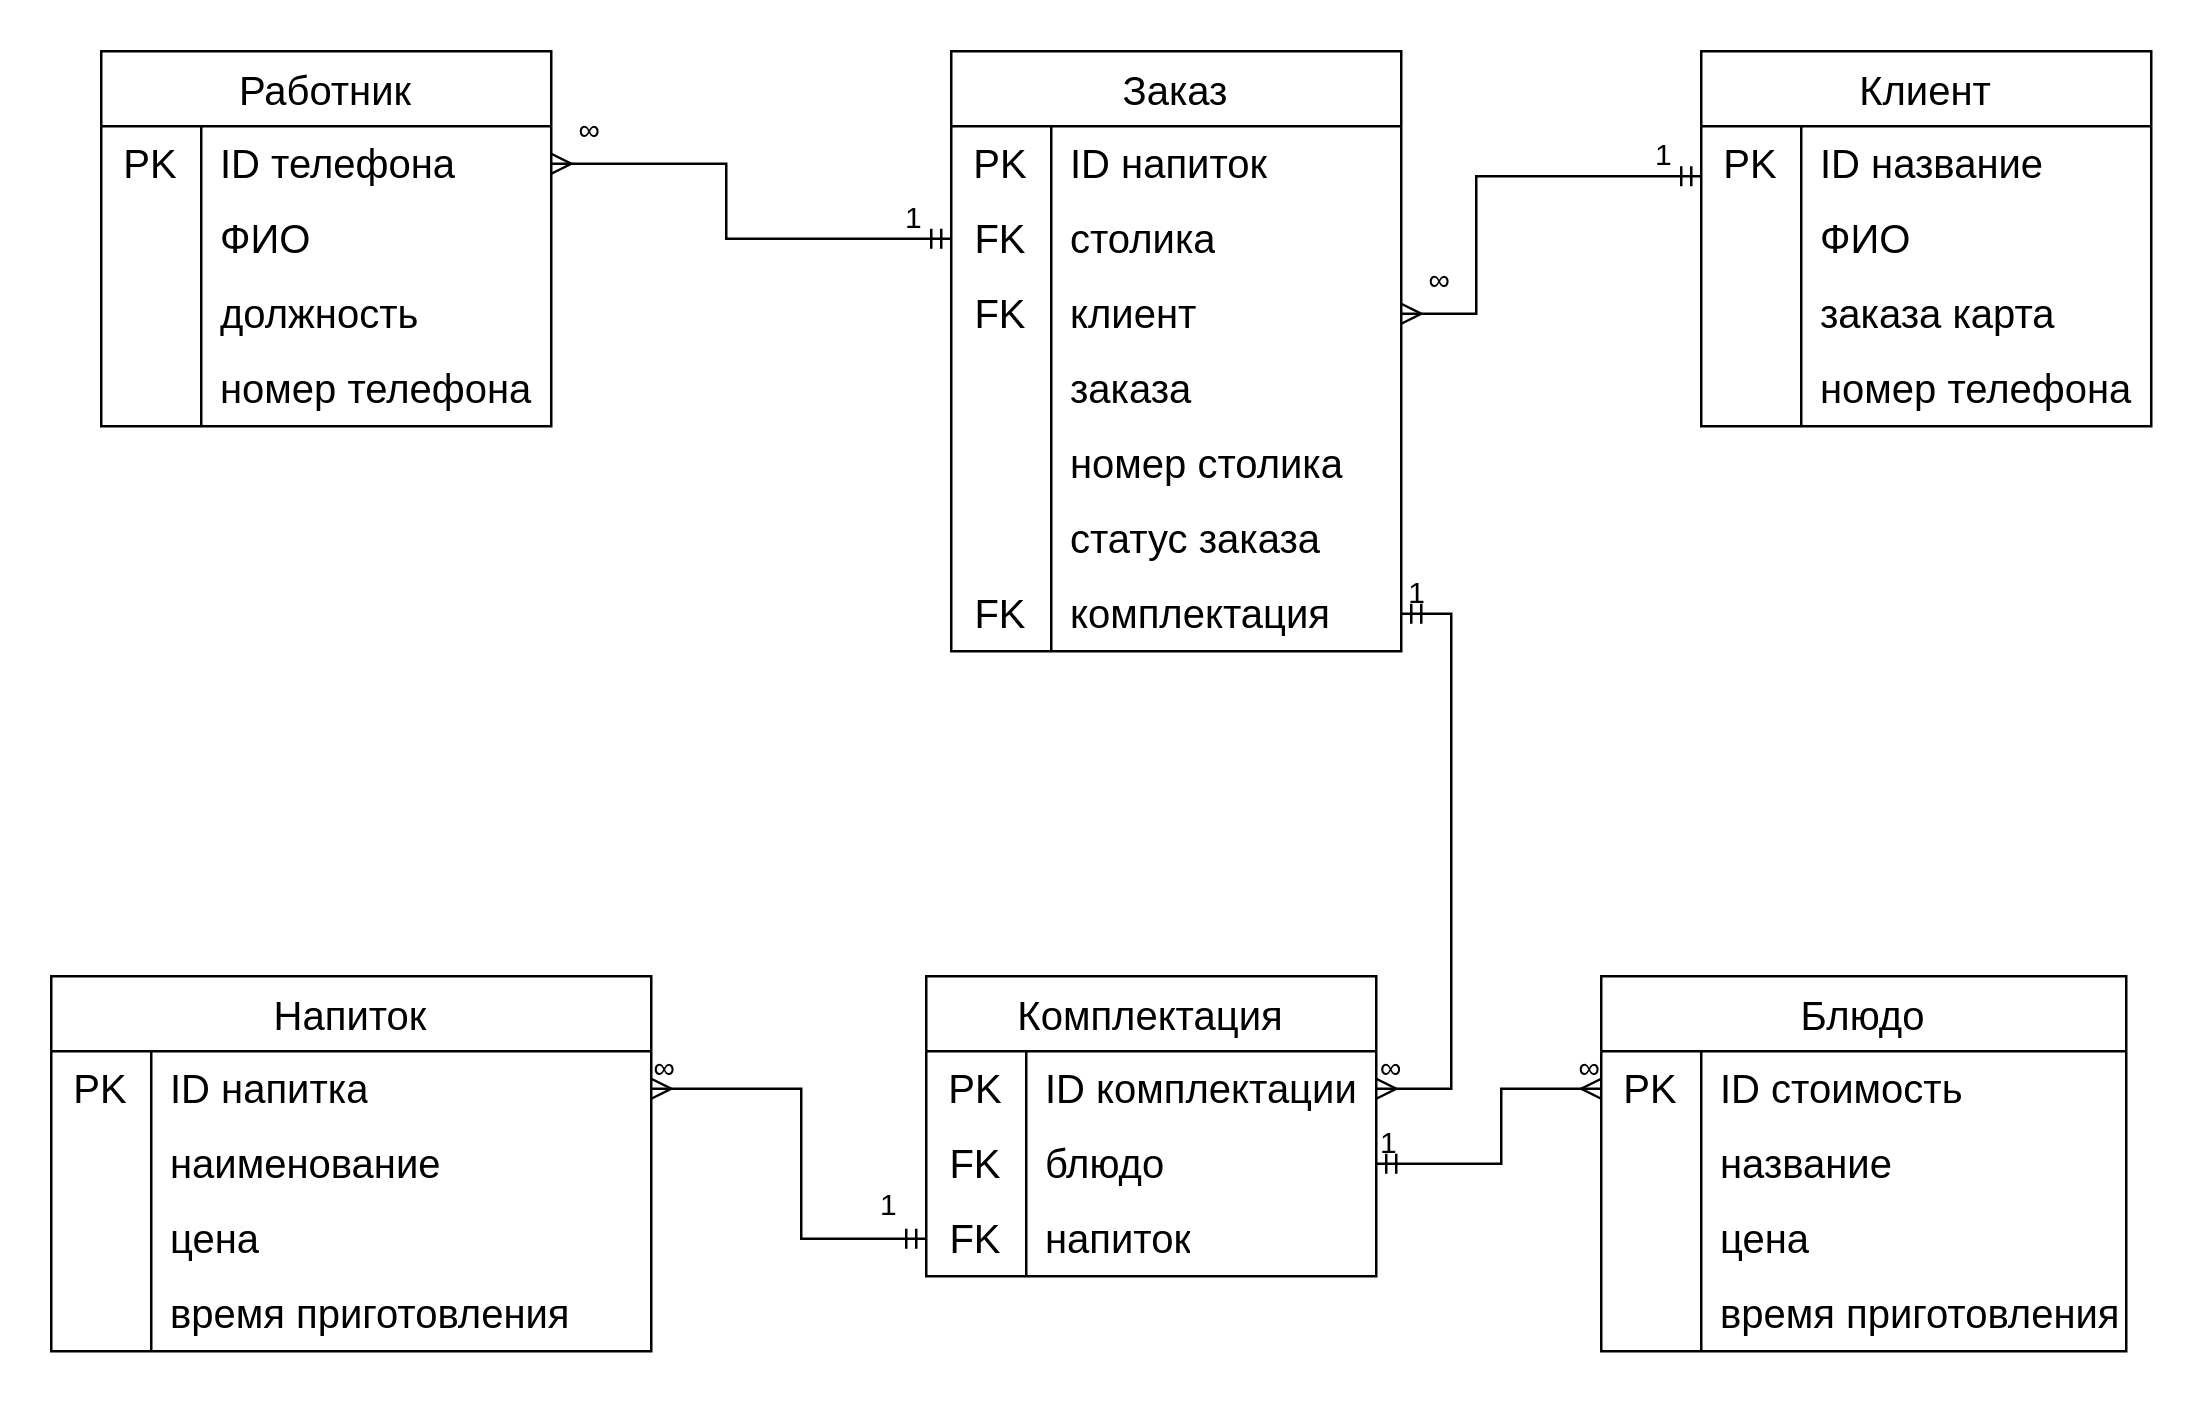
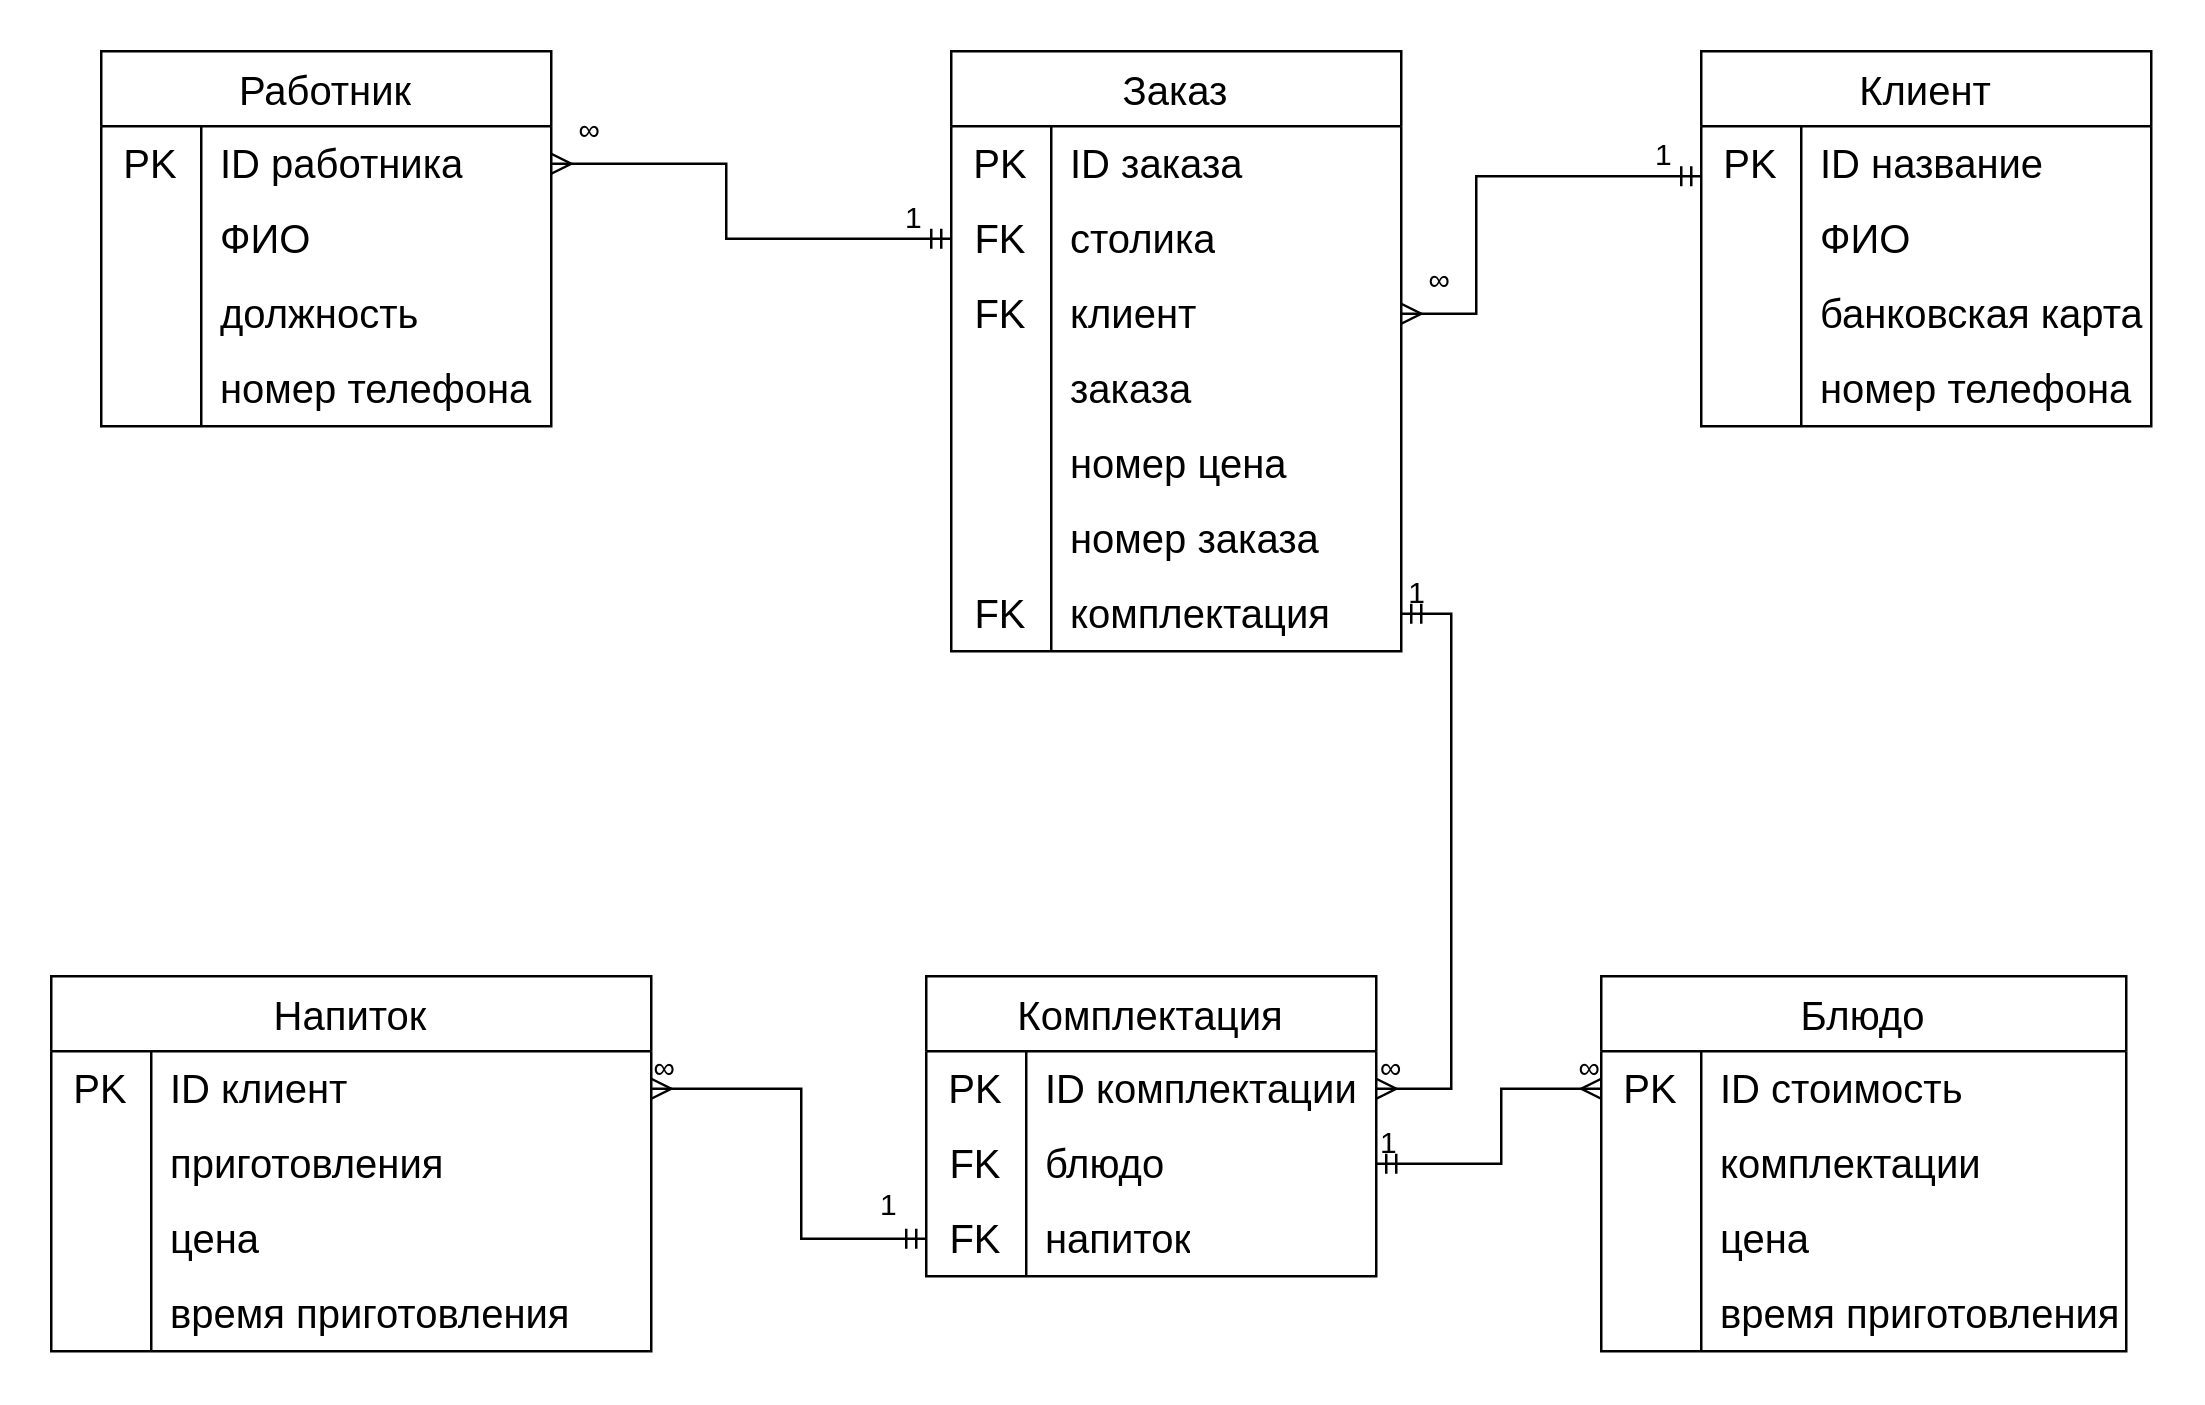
node "ID телефона": label "ID телефона" -> "ID работника"
node "ID напиток": label "ID напиток" -> "ID заказа"
node "заказа карта": label "заказа карта" -> "банковская карта"
node "номер столика": label "номер столика" -> "номер цена"
node "статус заказа": label "статус заказа" -> "номер заказа"
node "ID напитка": label "ID напитка" -> "ID клиент"
node "наименование": label "наименование" -> "приготовления"
node "название": label "название" -> "комплектации"
